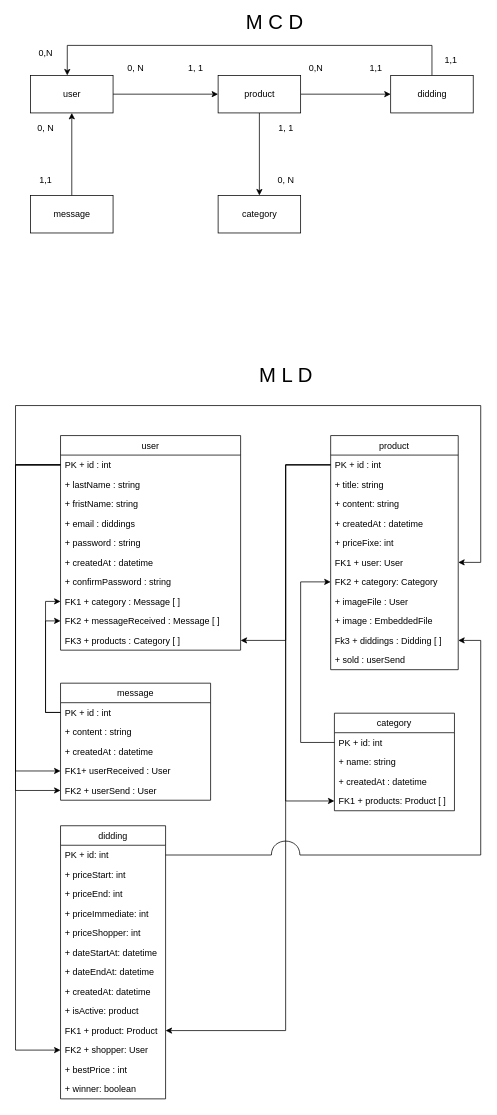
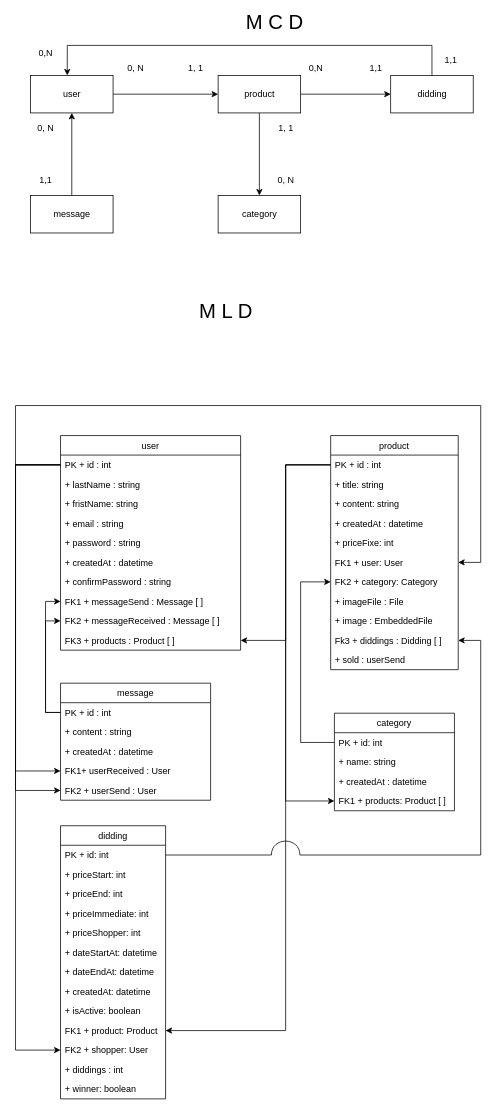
node "M L D": moved (285, 375) -> (225, 312)
node "+ email : diddings": label "+ email : diddings" -> "+ email : string"
node "FK1 + category : Message [ ]": label "FK1 + category : Message [ ]" -> "FK1 + messageSend : Message [ ]"
node "+ imageFile : User": label "+ imageFile : User" -> "+ imageFile : File"
node "FK3 + products : Category [ ]": label "FK3 + products : Category [ ]" -> "FK3 + products : Product [ ]"
node "+ isActive: product": label "+ isActive: product" -> "+ isActive: boolean"
node "+ bestPrice : int": label "+ bestPrice : int" -> "+ diddings : int"
